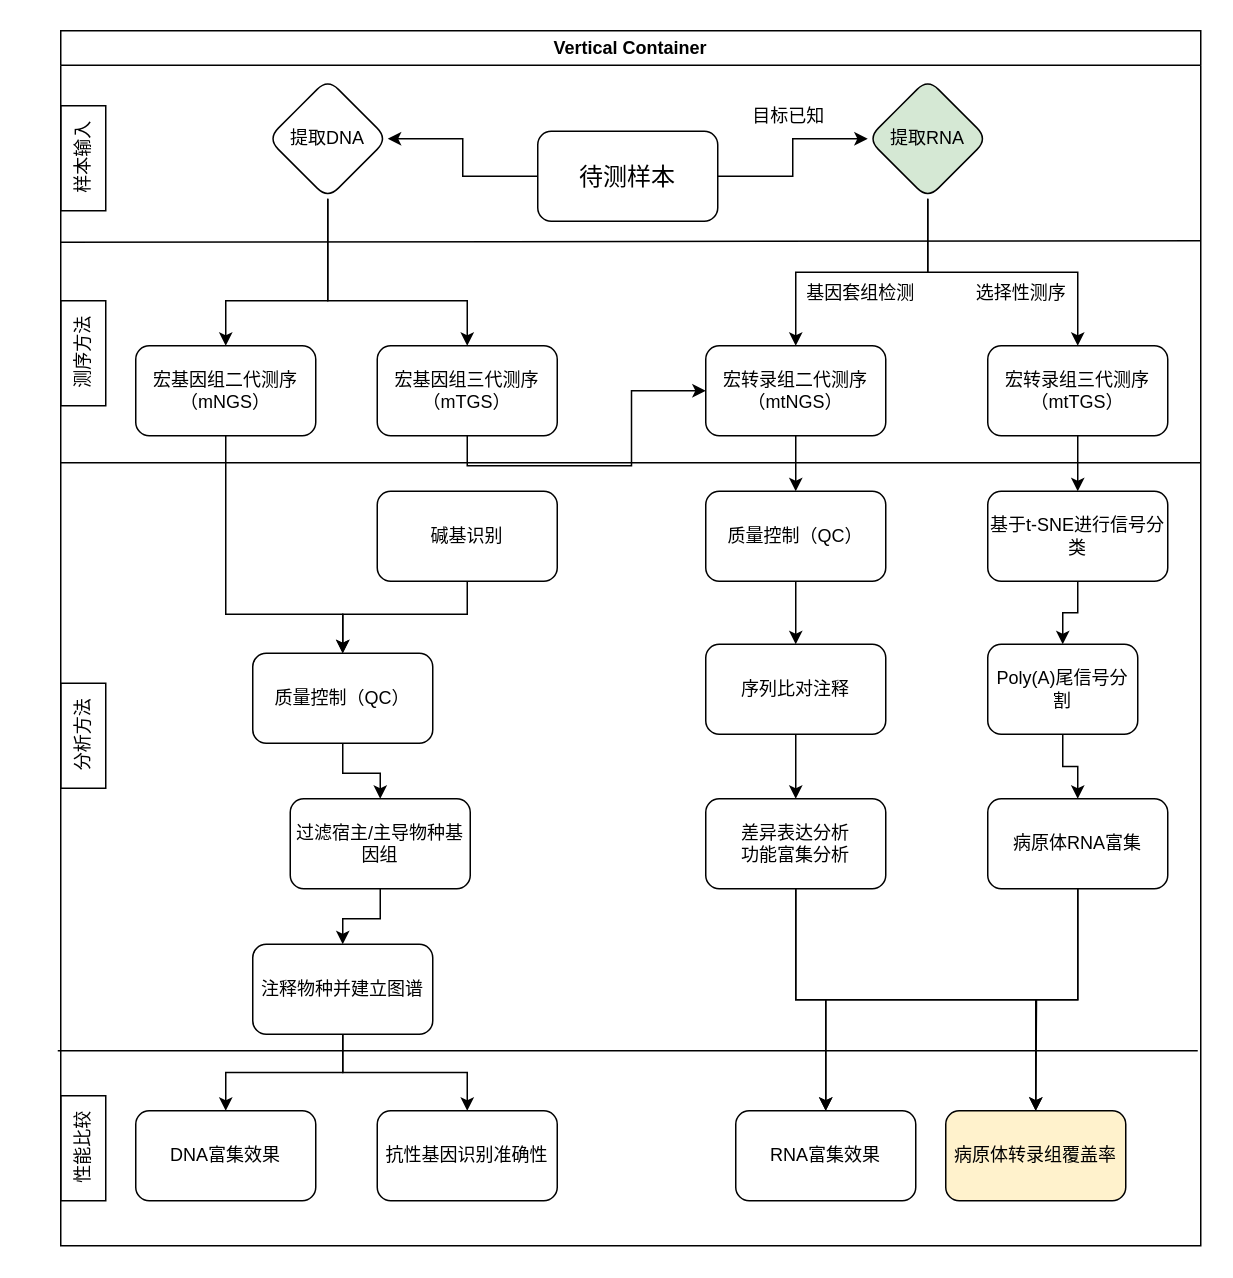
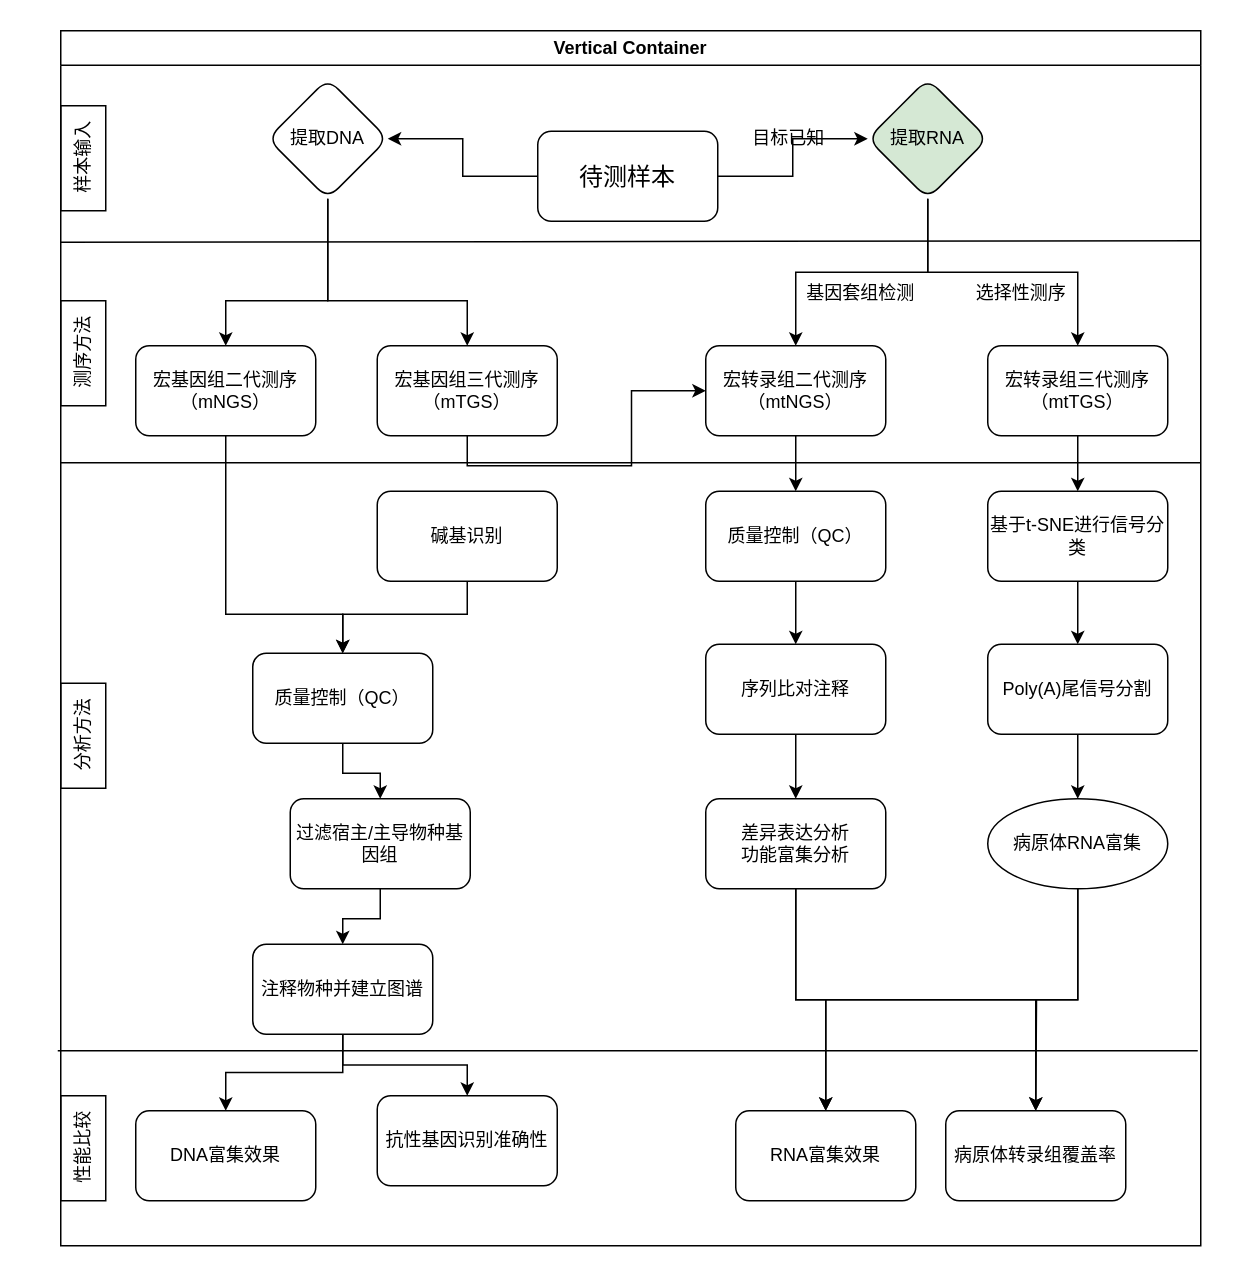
node "目标已知": moved (788, 116) -> (788, 139)
node "Poly(A)尾信号分割": size 150x90 -> 180x90
node "病原体RNA富集": shape rounded rectangle -> ellipse
node "抗性基因识别准确性": moved (467, 1156) -> (467, 1141)
node "病原体转录组覆盖率": fillcolor #fff2cc -> #ffffff
